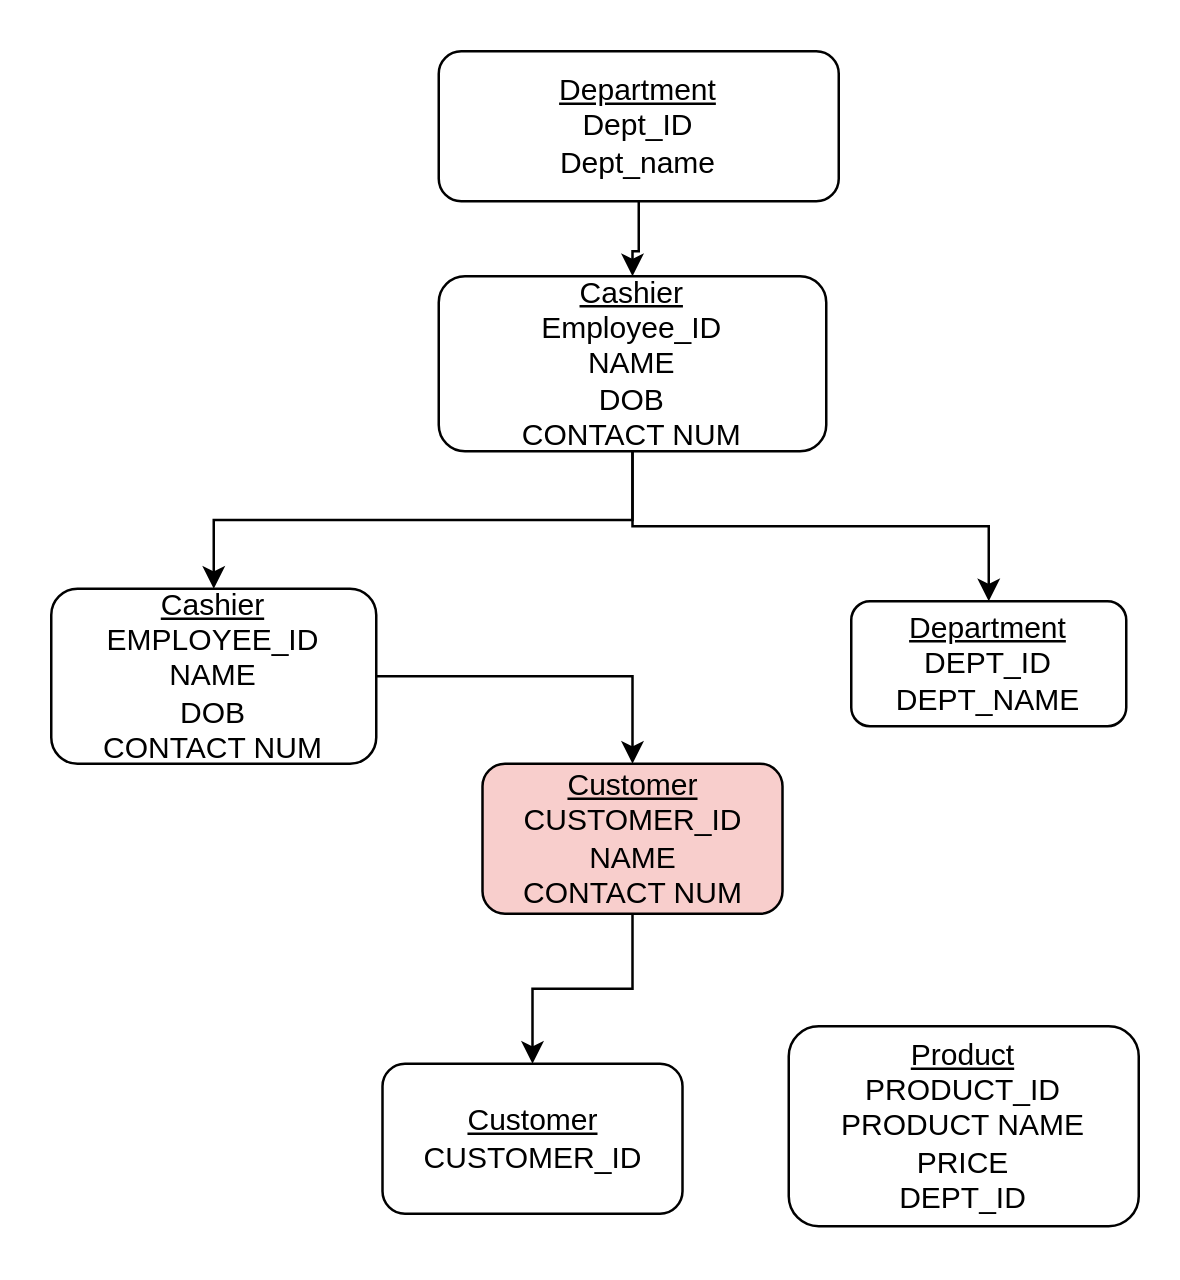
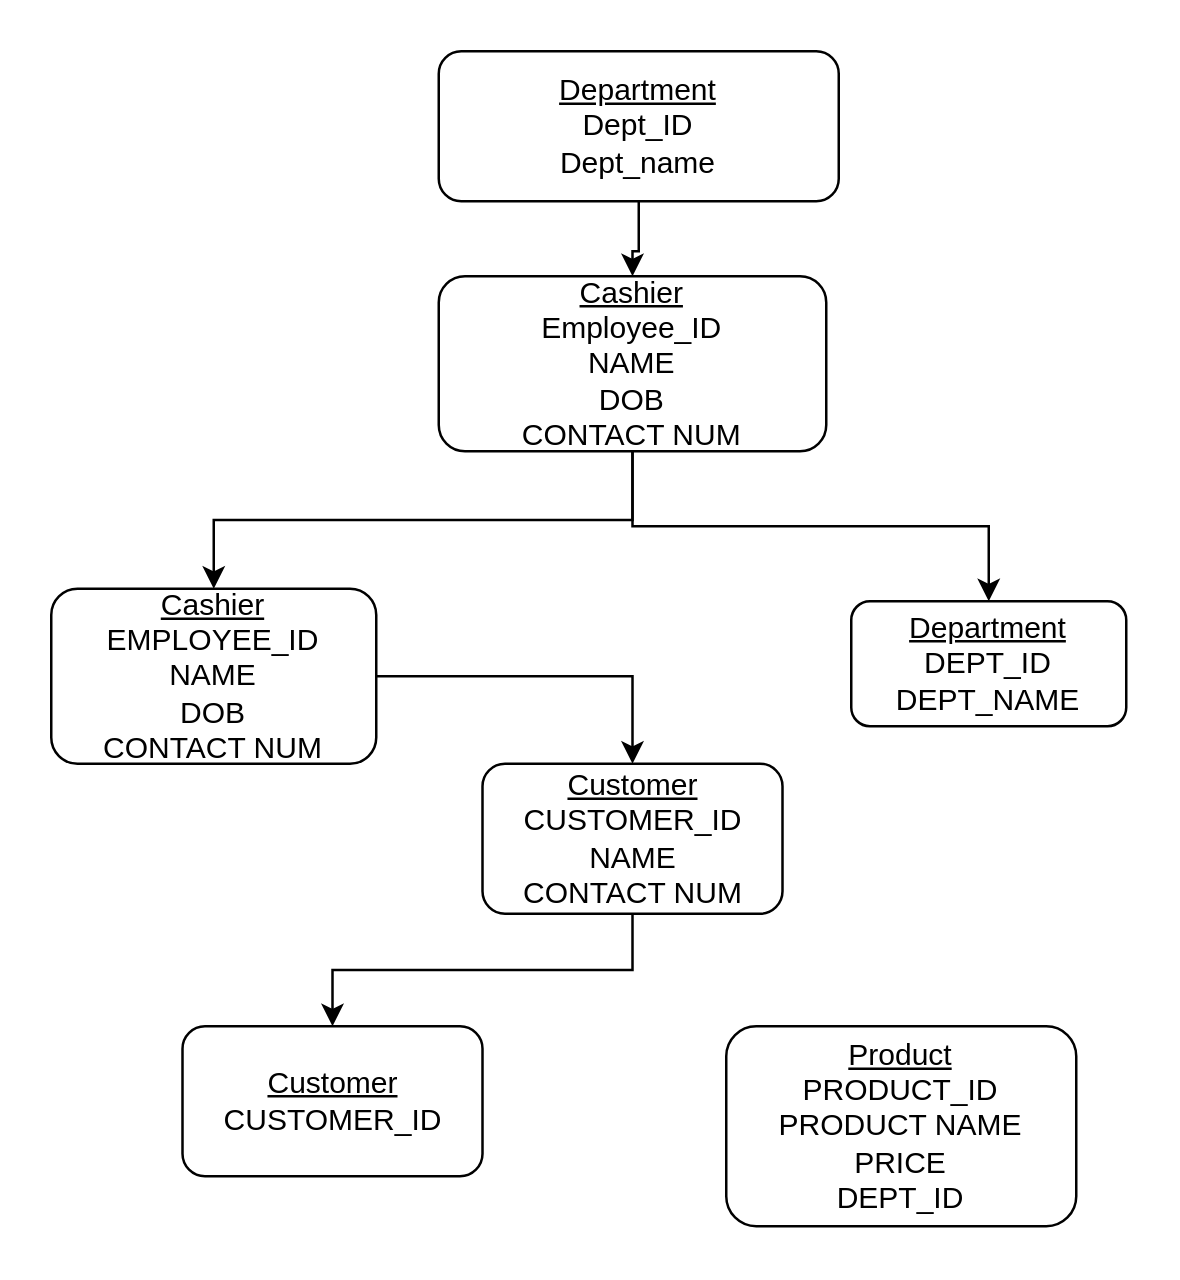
node "Customer CUSTOMER_ID NAME CONTACT NUM": fillcolor #f8cecc -> #ffffff
node "Product PRODUCT_ID PRODUCT NAME PRICE DEPT_ID": moved (964, 1126) -> (901, 1126)
node "Customer CUSTOMER_ID": moved (533, 1139) -> (333, 1101)
